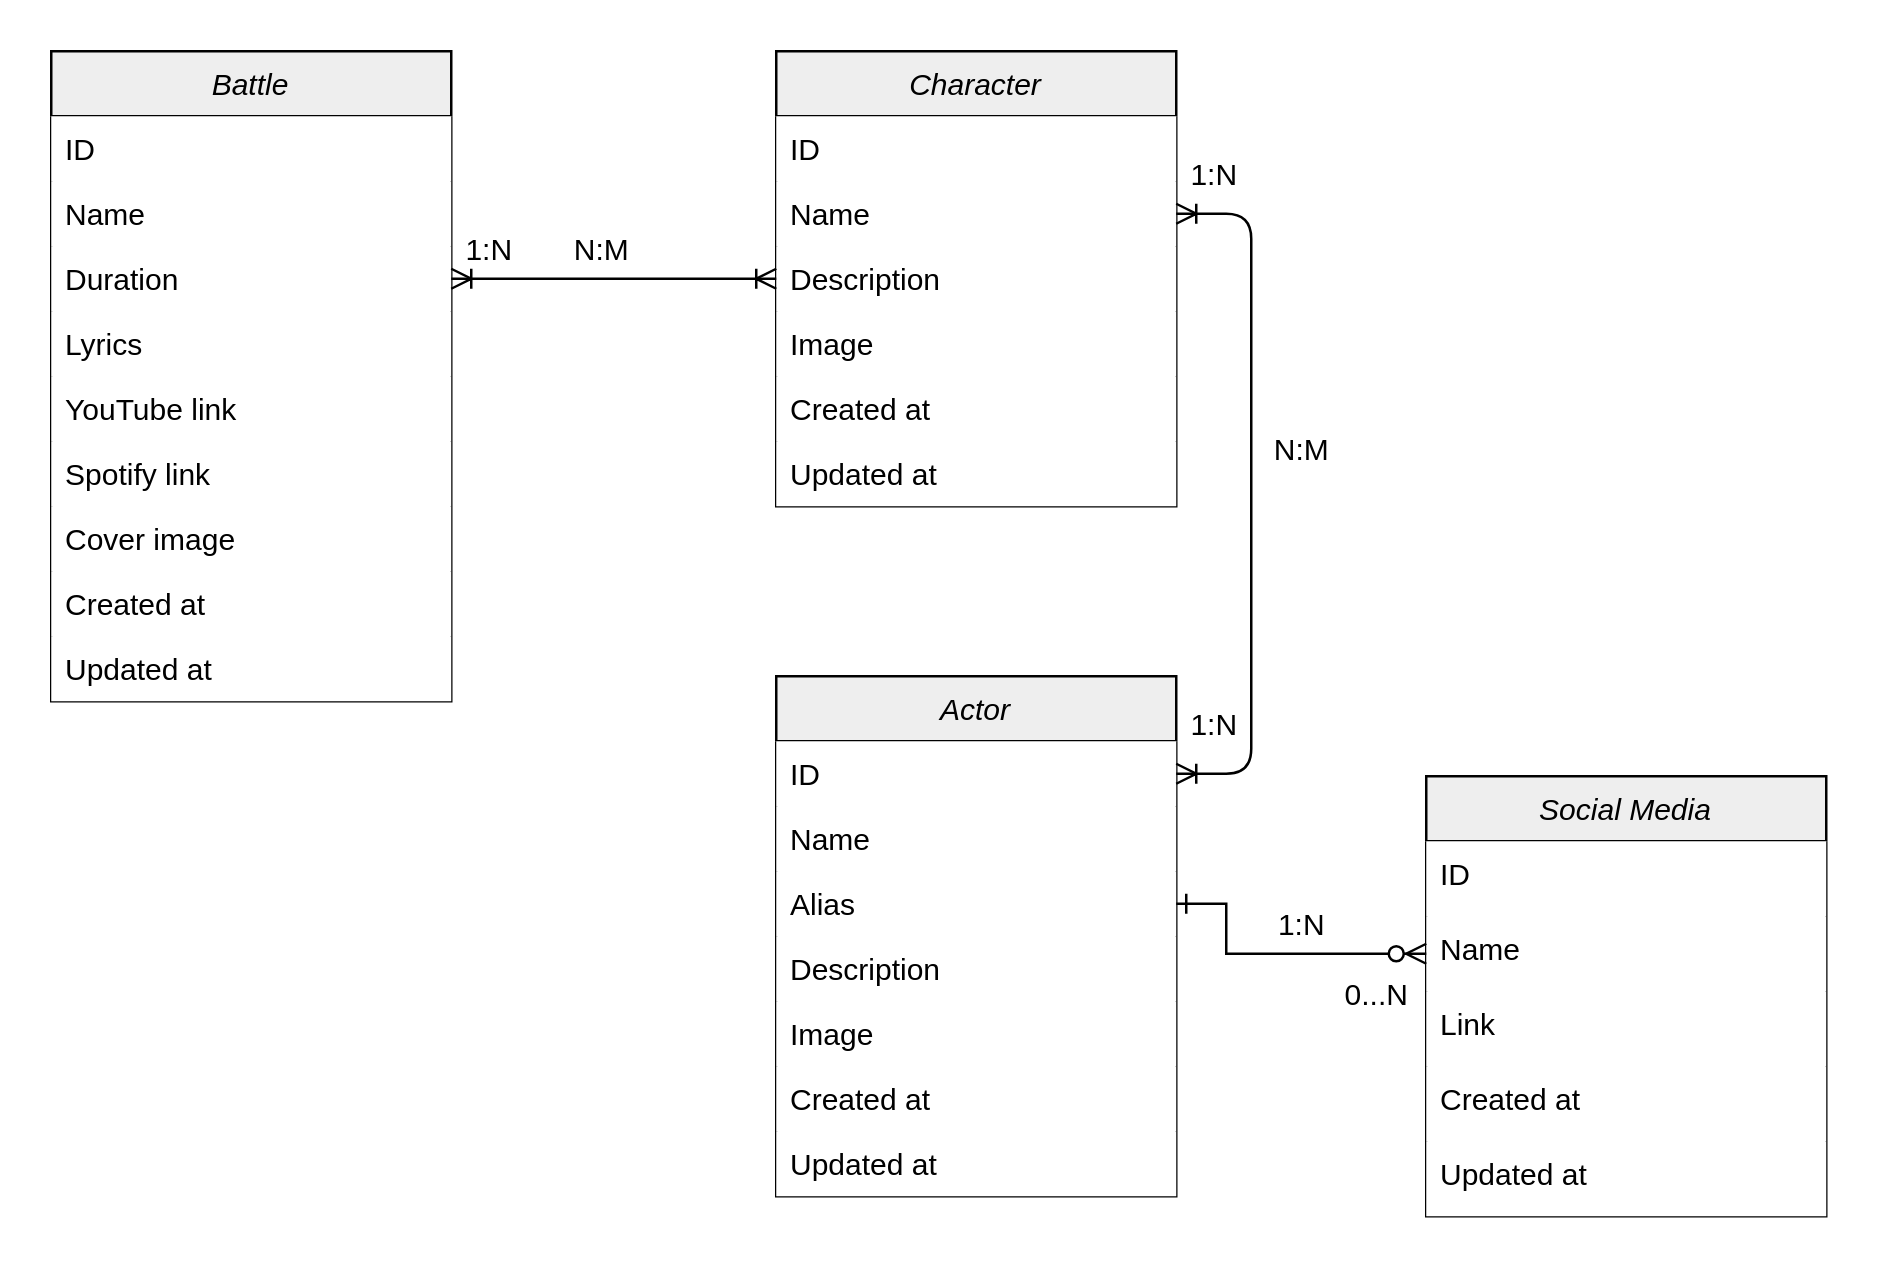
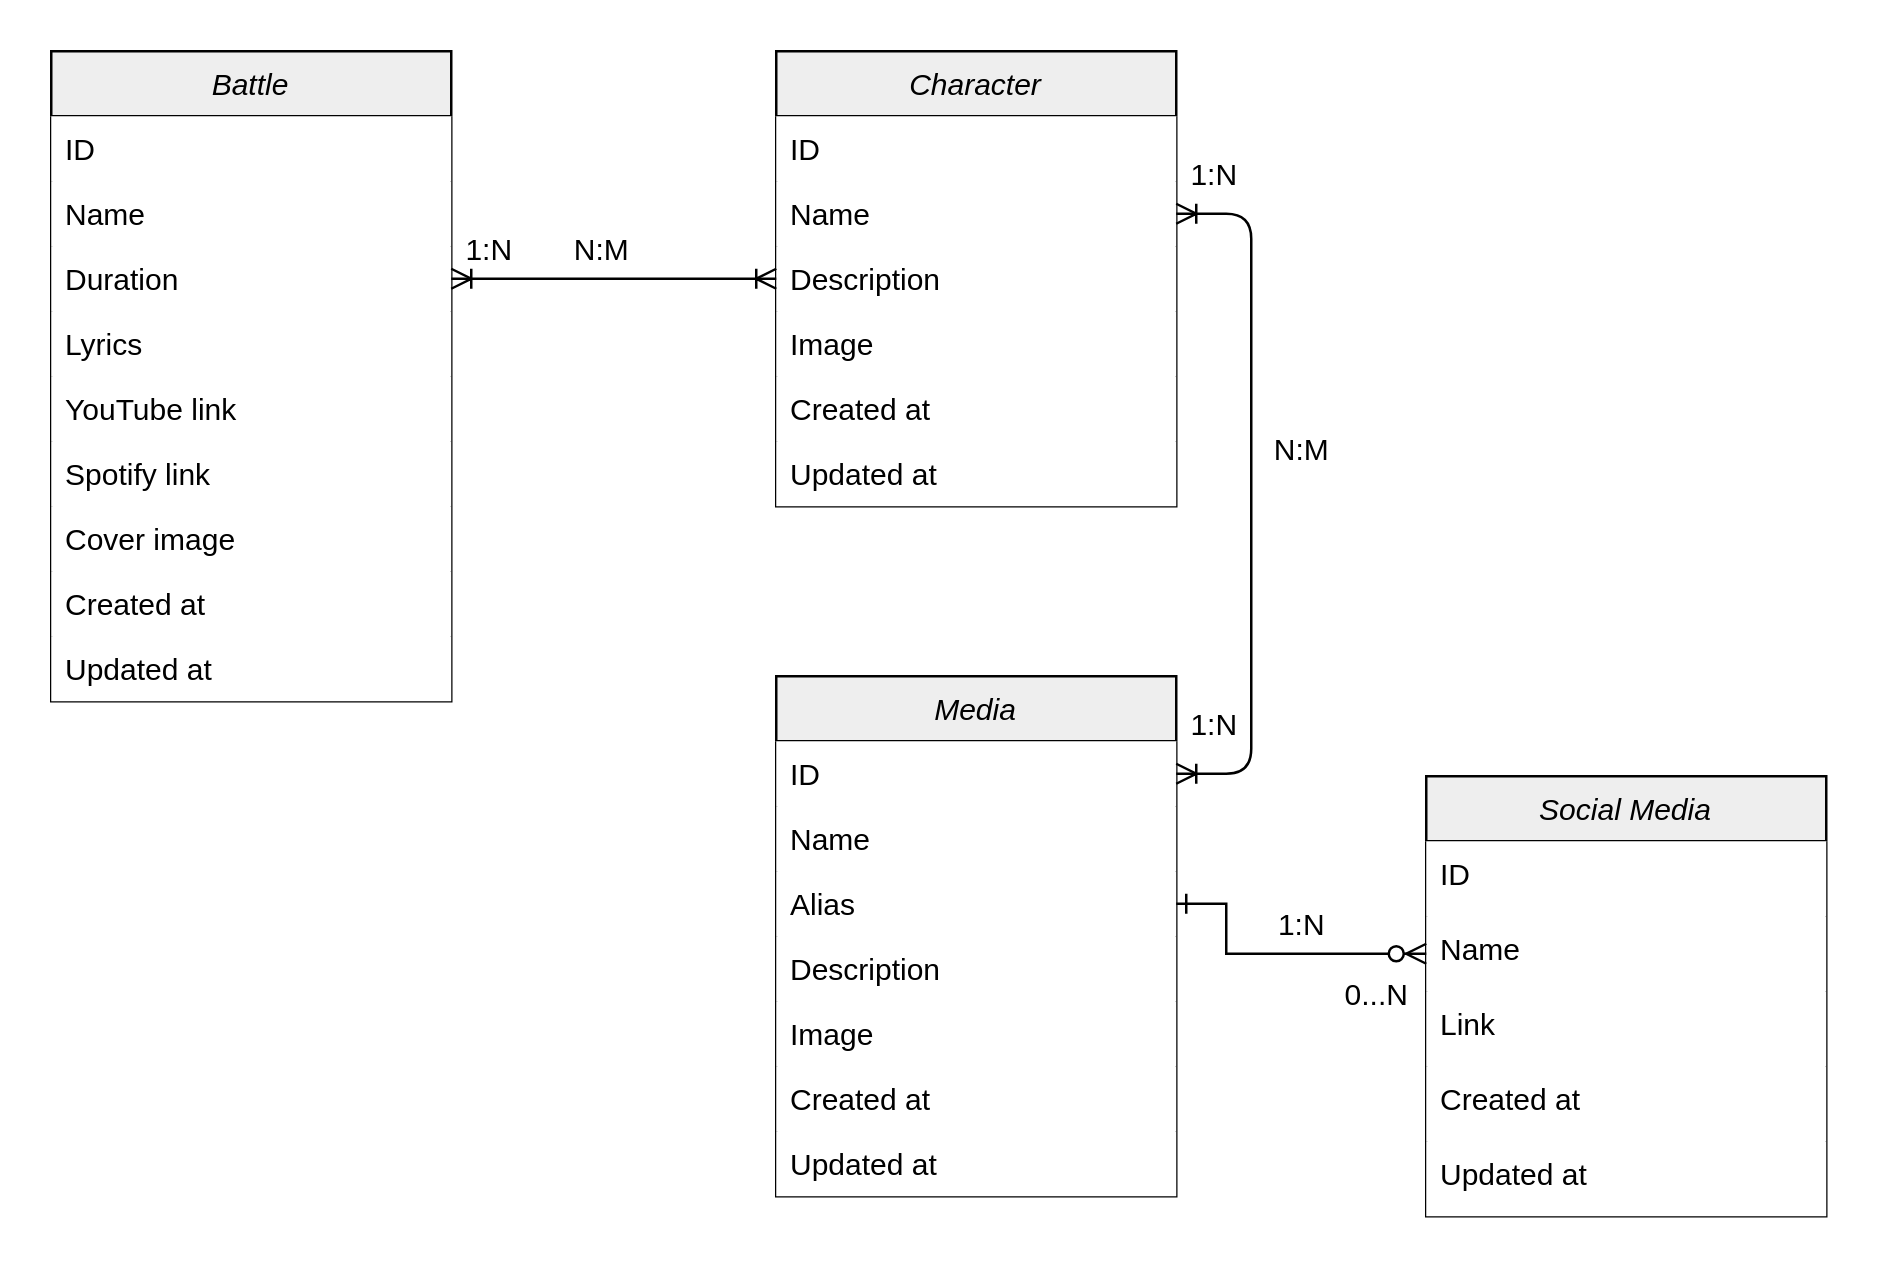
node "Actor": label "Actor" -> "Media"
